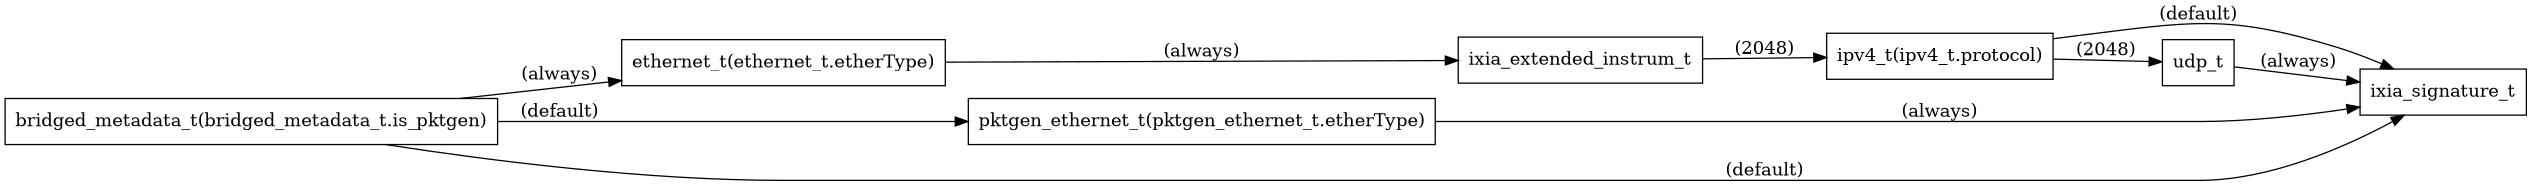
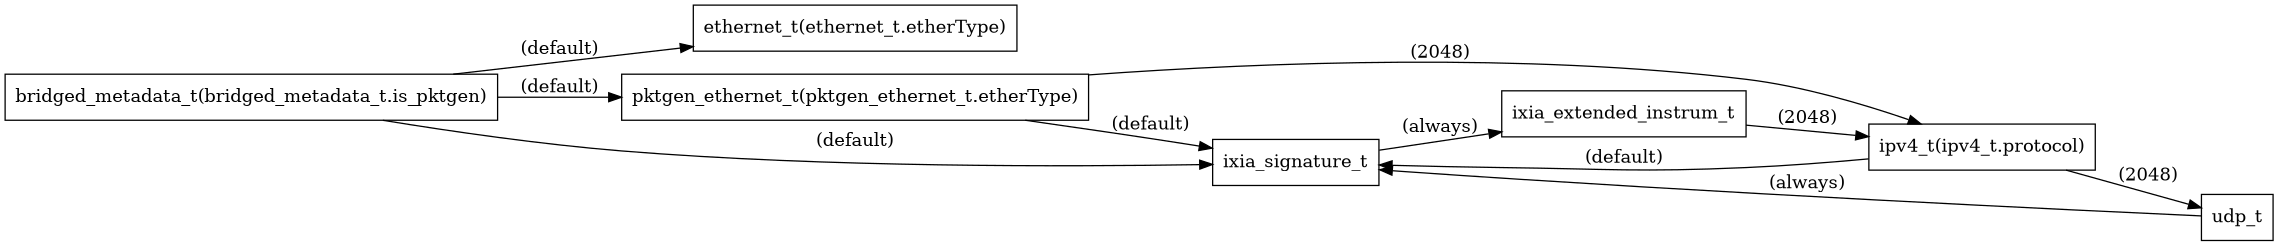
edge "ethernet_t(ethernet_t.etherType)" -> "ixia_extended_instrum_t": now "ixia_signature_t" -> "ixia_extended_instrum_t"
edge "pktgen_ethernet_t(pktgen_ethernet_t.etherType)" -> "ipv4_t(ipv4_t.protocol)": added, label "(2048)"
edge "bridged_metadata_t(bridged_metadata_t.is_pktgen)" -> "ethernet_t(ethernet_t.etherType)": label "(always)" -> "(default)"
edge "pktgen_ethernet_t(pktgen_ethernet_t.etherType)" -> "ixia_signature_t": label "(always)" -> "(default)"
